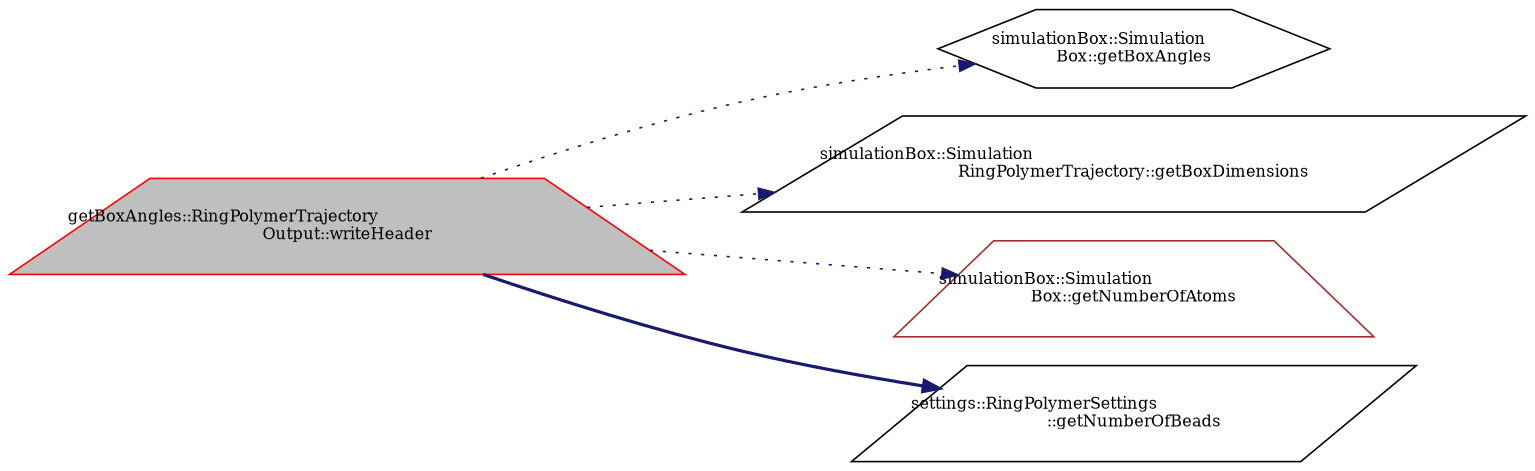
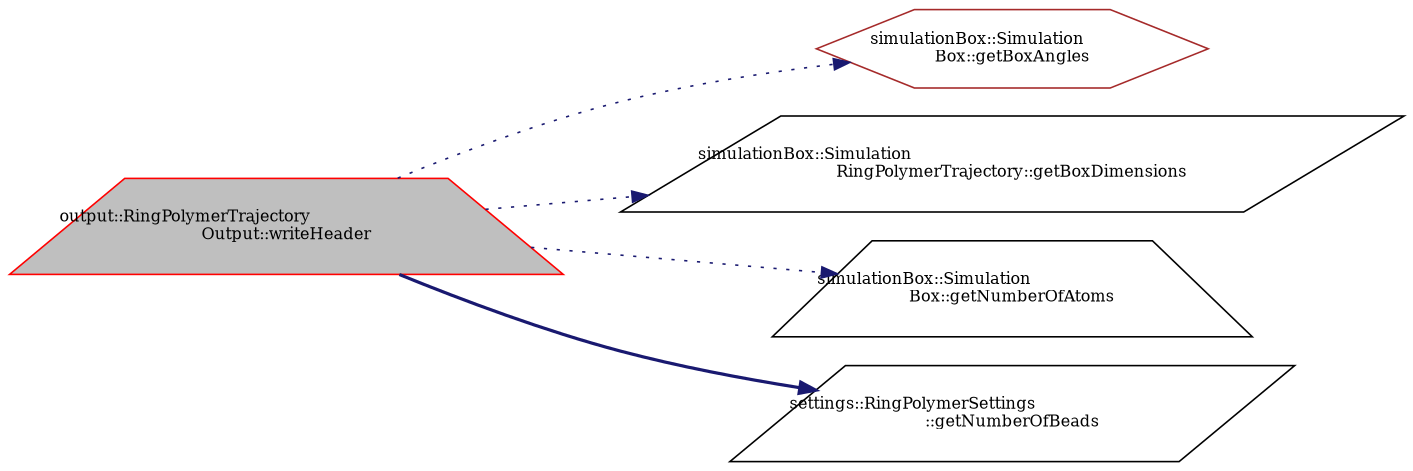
node "simulationBox::Simulation Box::getBoxAngles": color black -> brown
node "getBoxAngles::RingPolymerTrajectory Output::writeHeader": label "getBoxAngles::RingPolymerTrajectory Output::writeHeader" -> "output::RingPolymerTrajectory Output::writeHeader"
node "simulationBox::Simulation Box::getNumberOfAtoms": color brown -> black
